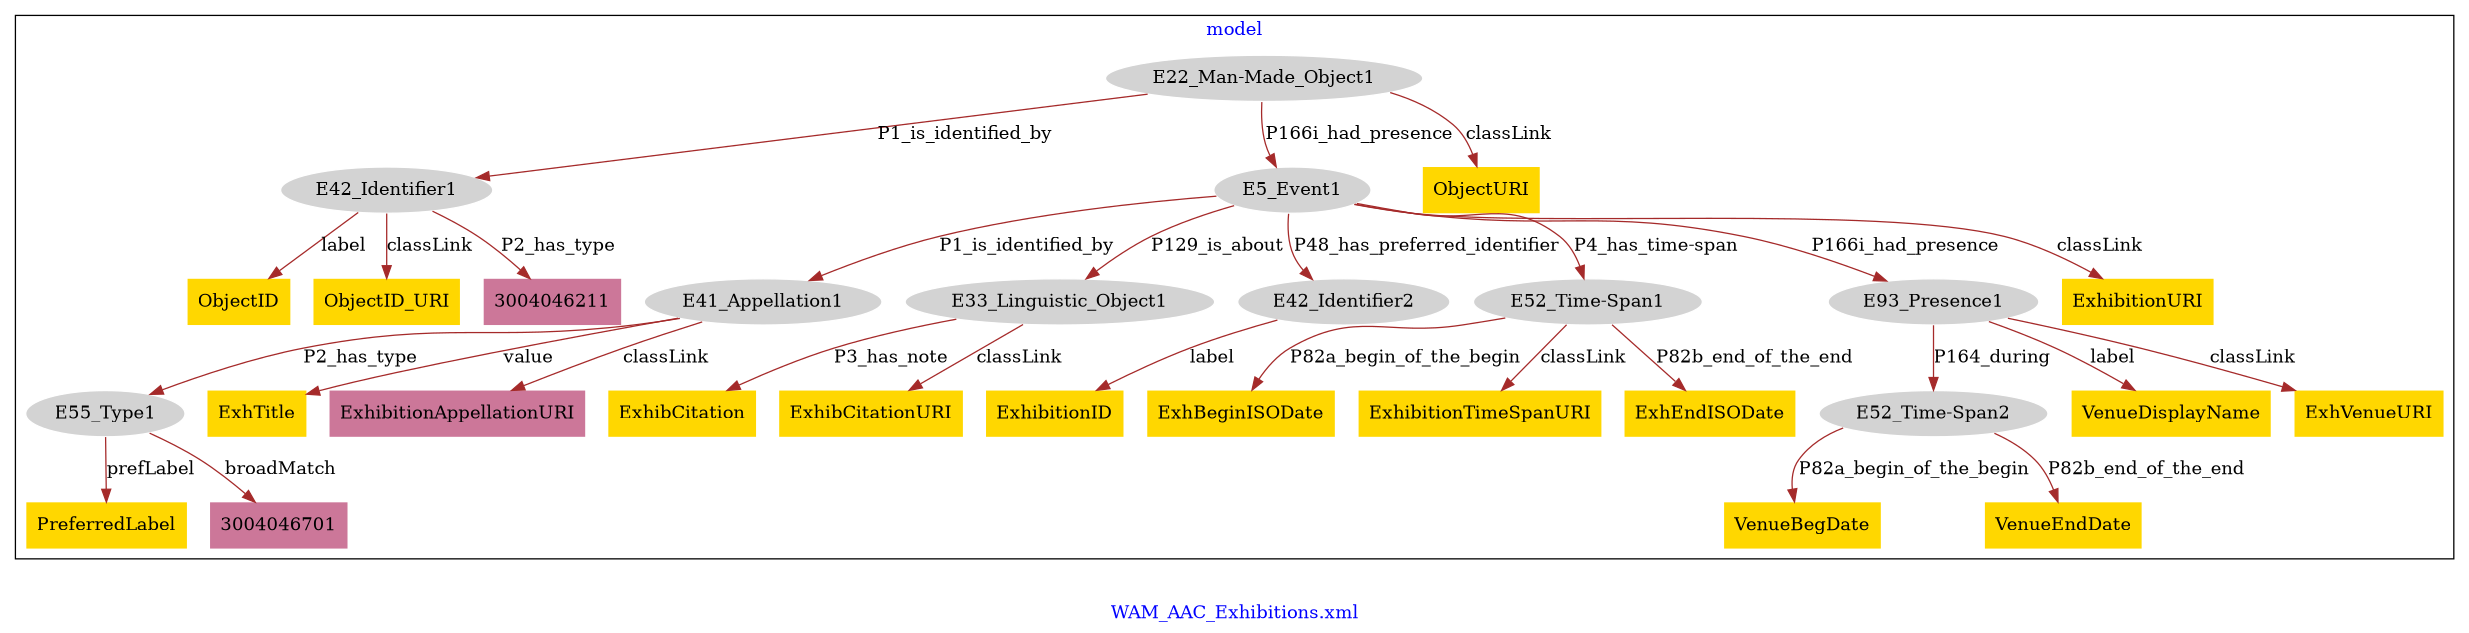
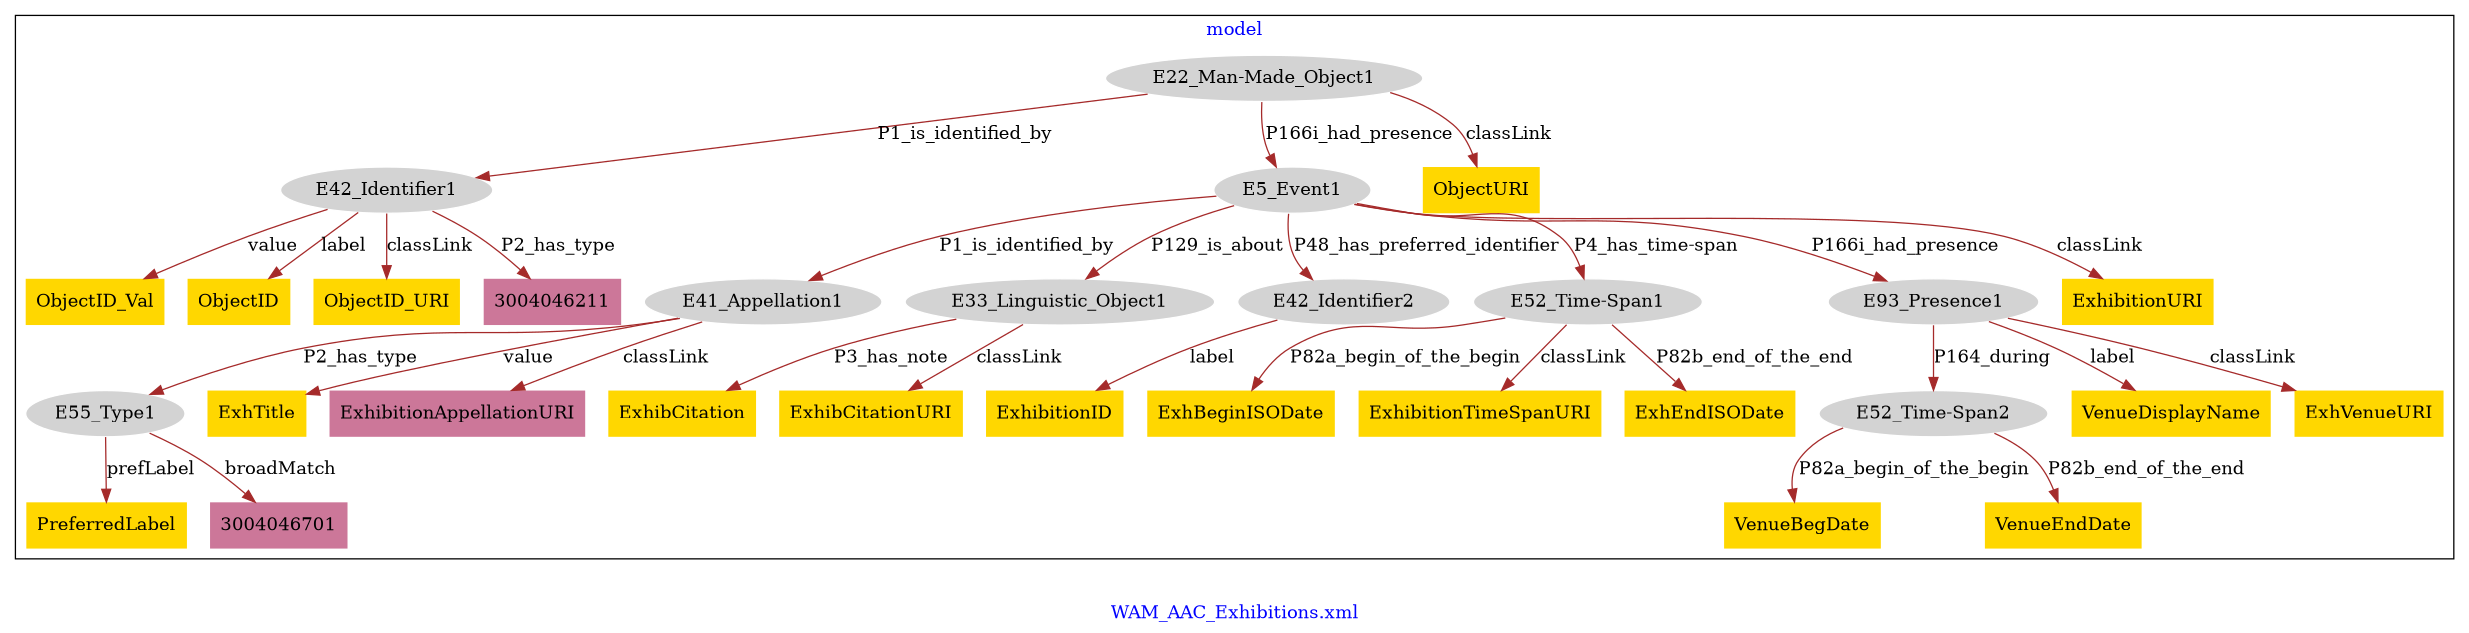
node "ObjectID_Val": added
